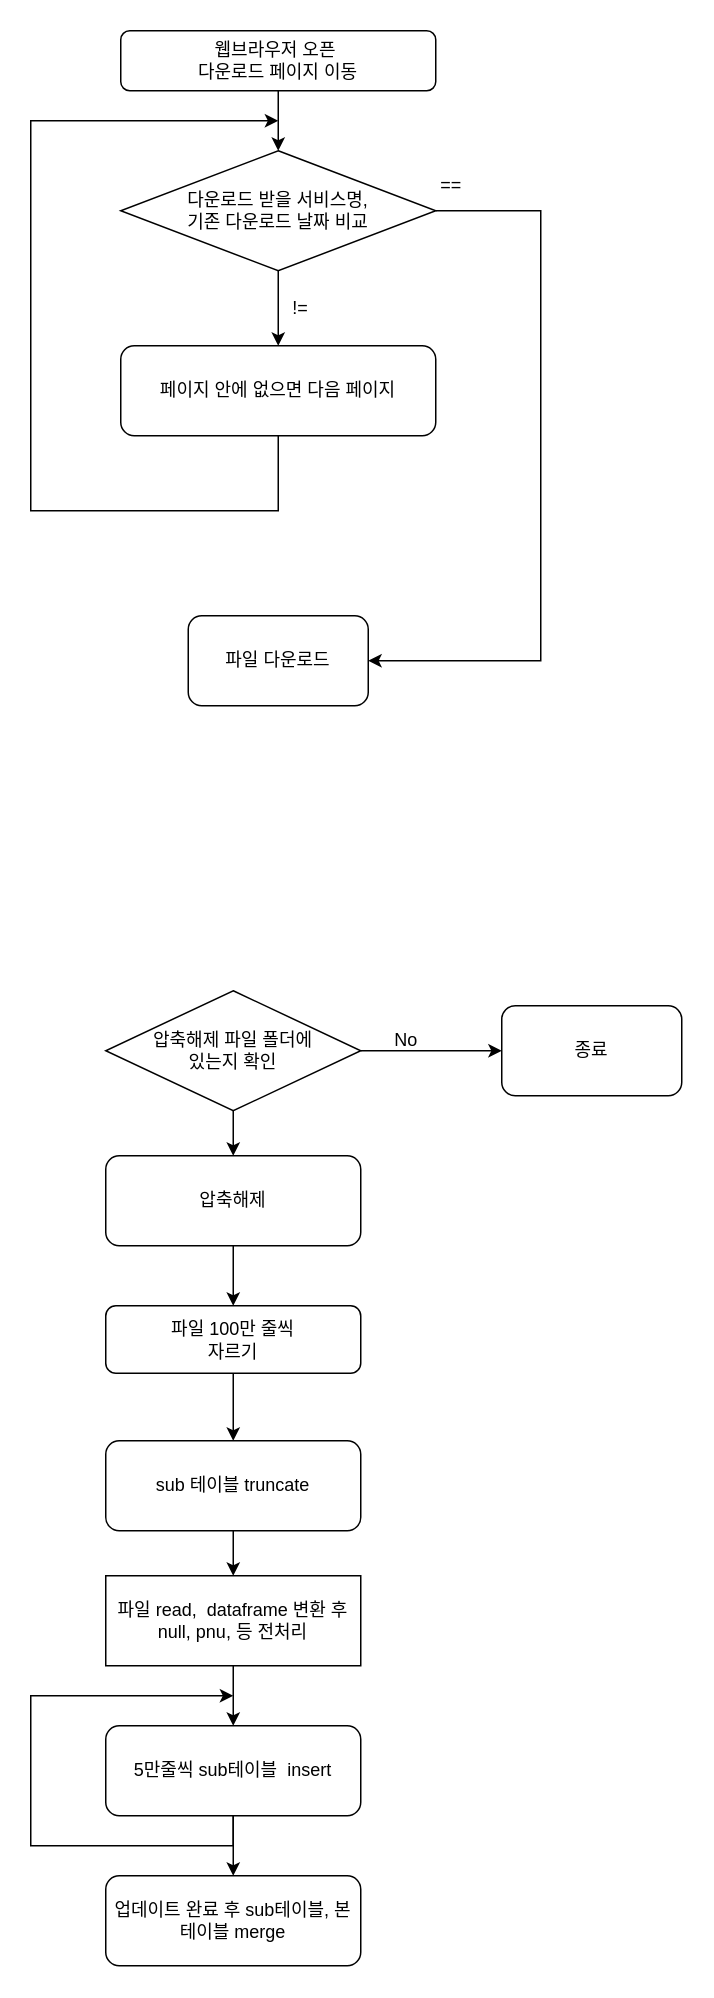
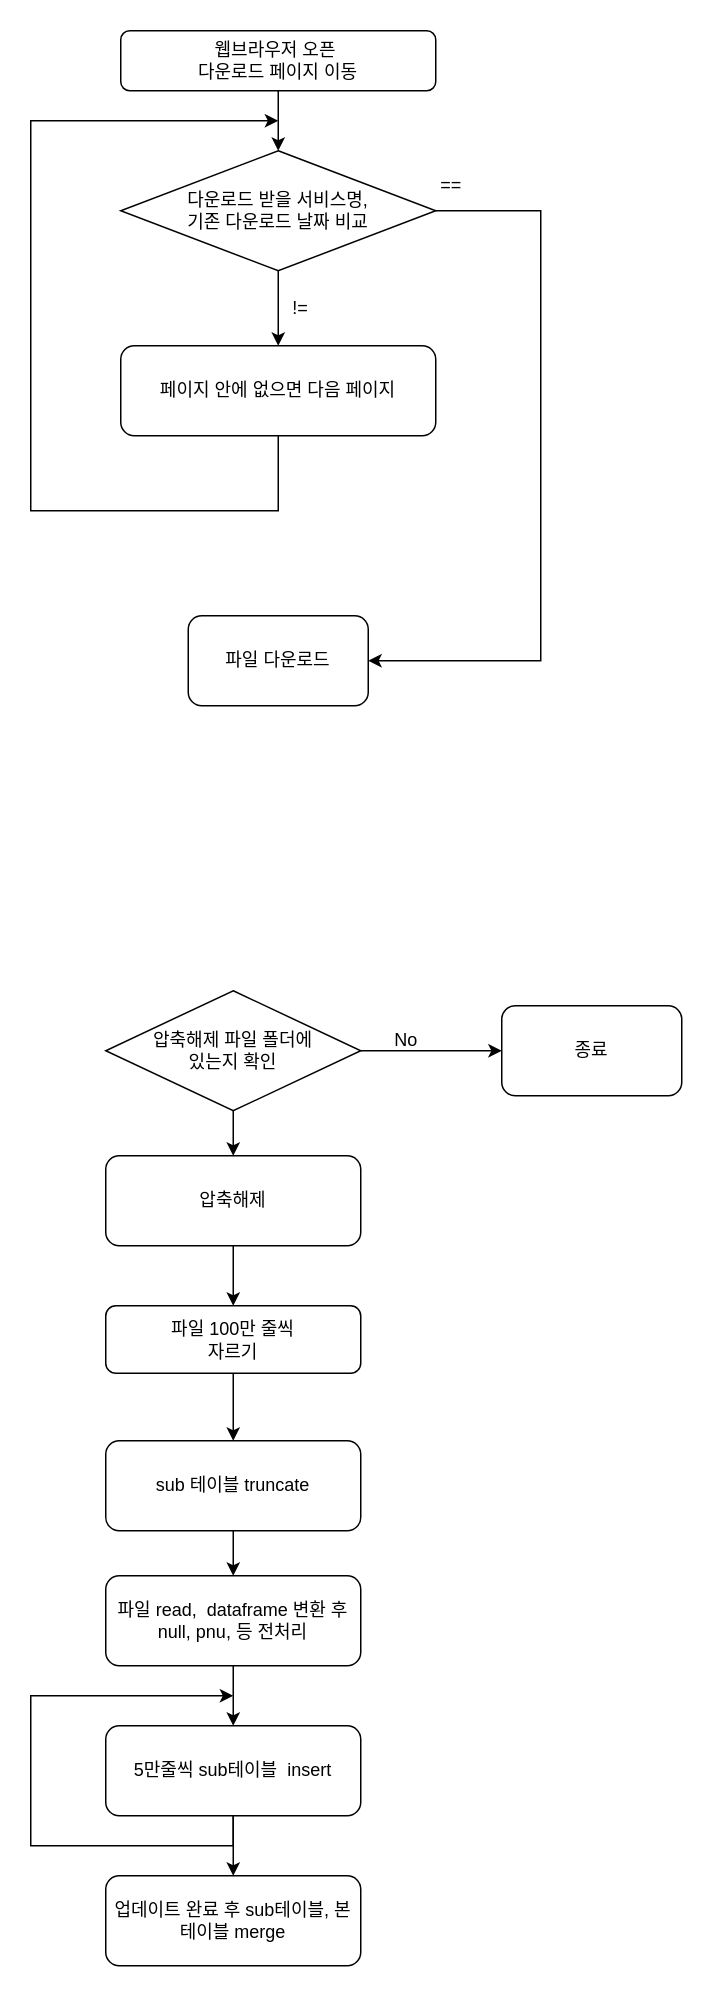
node "파일 read, dataframe 변환 후 null, pnu, 등 전처리": shape rectangle -> rounded rectangle
